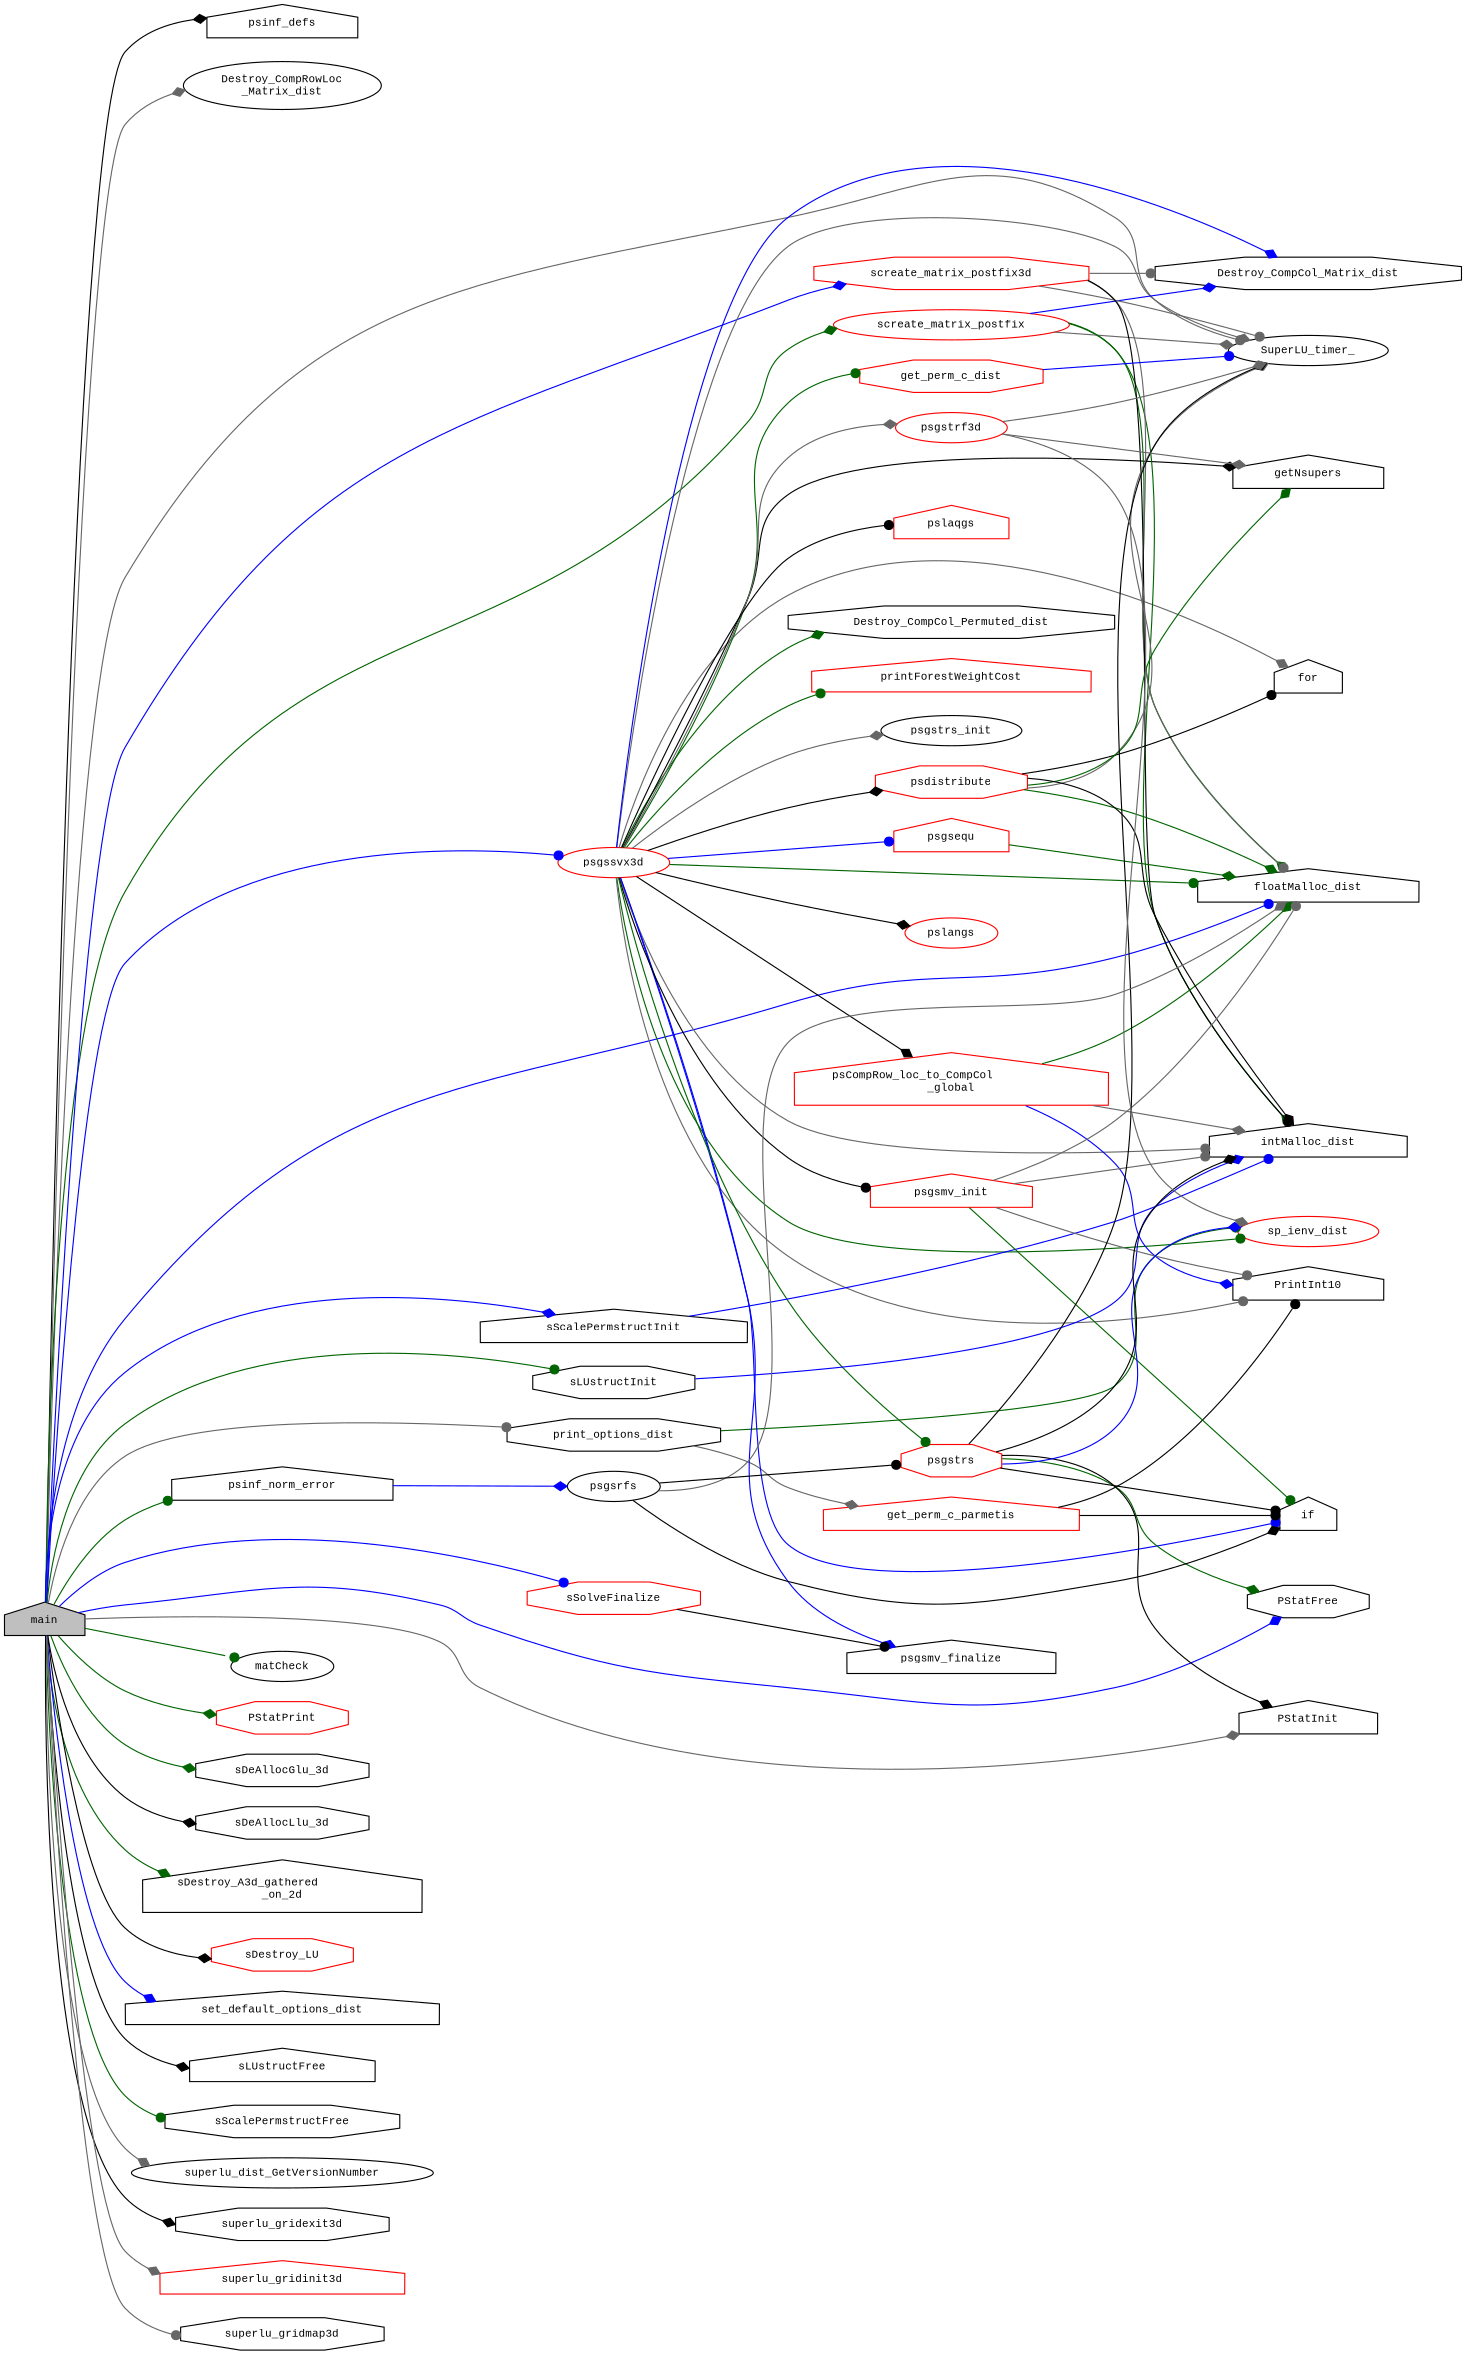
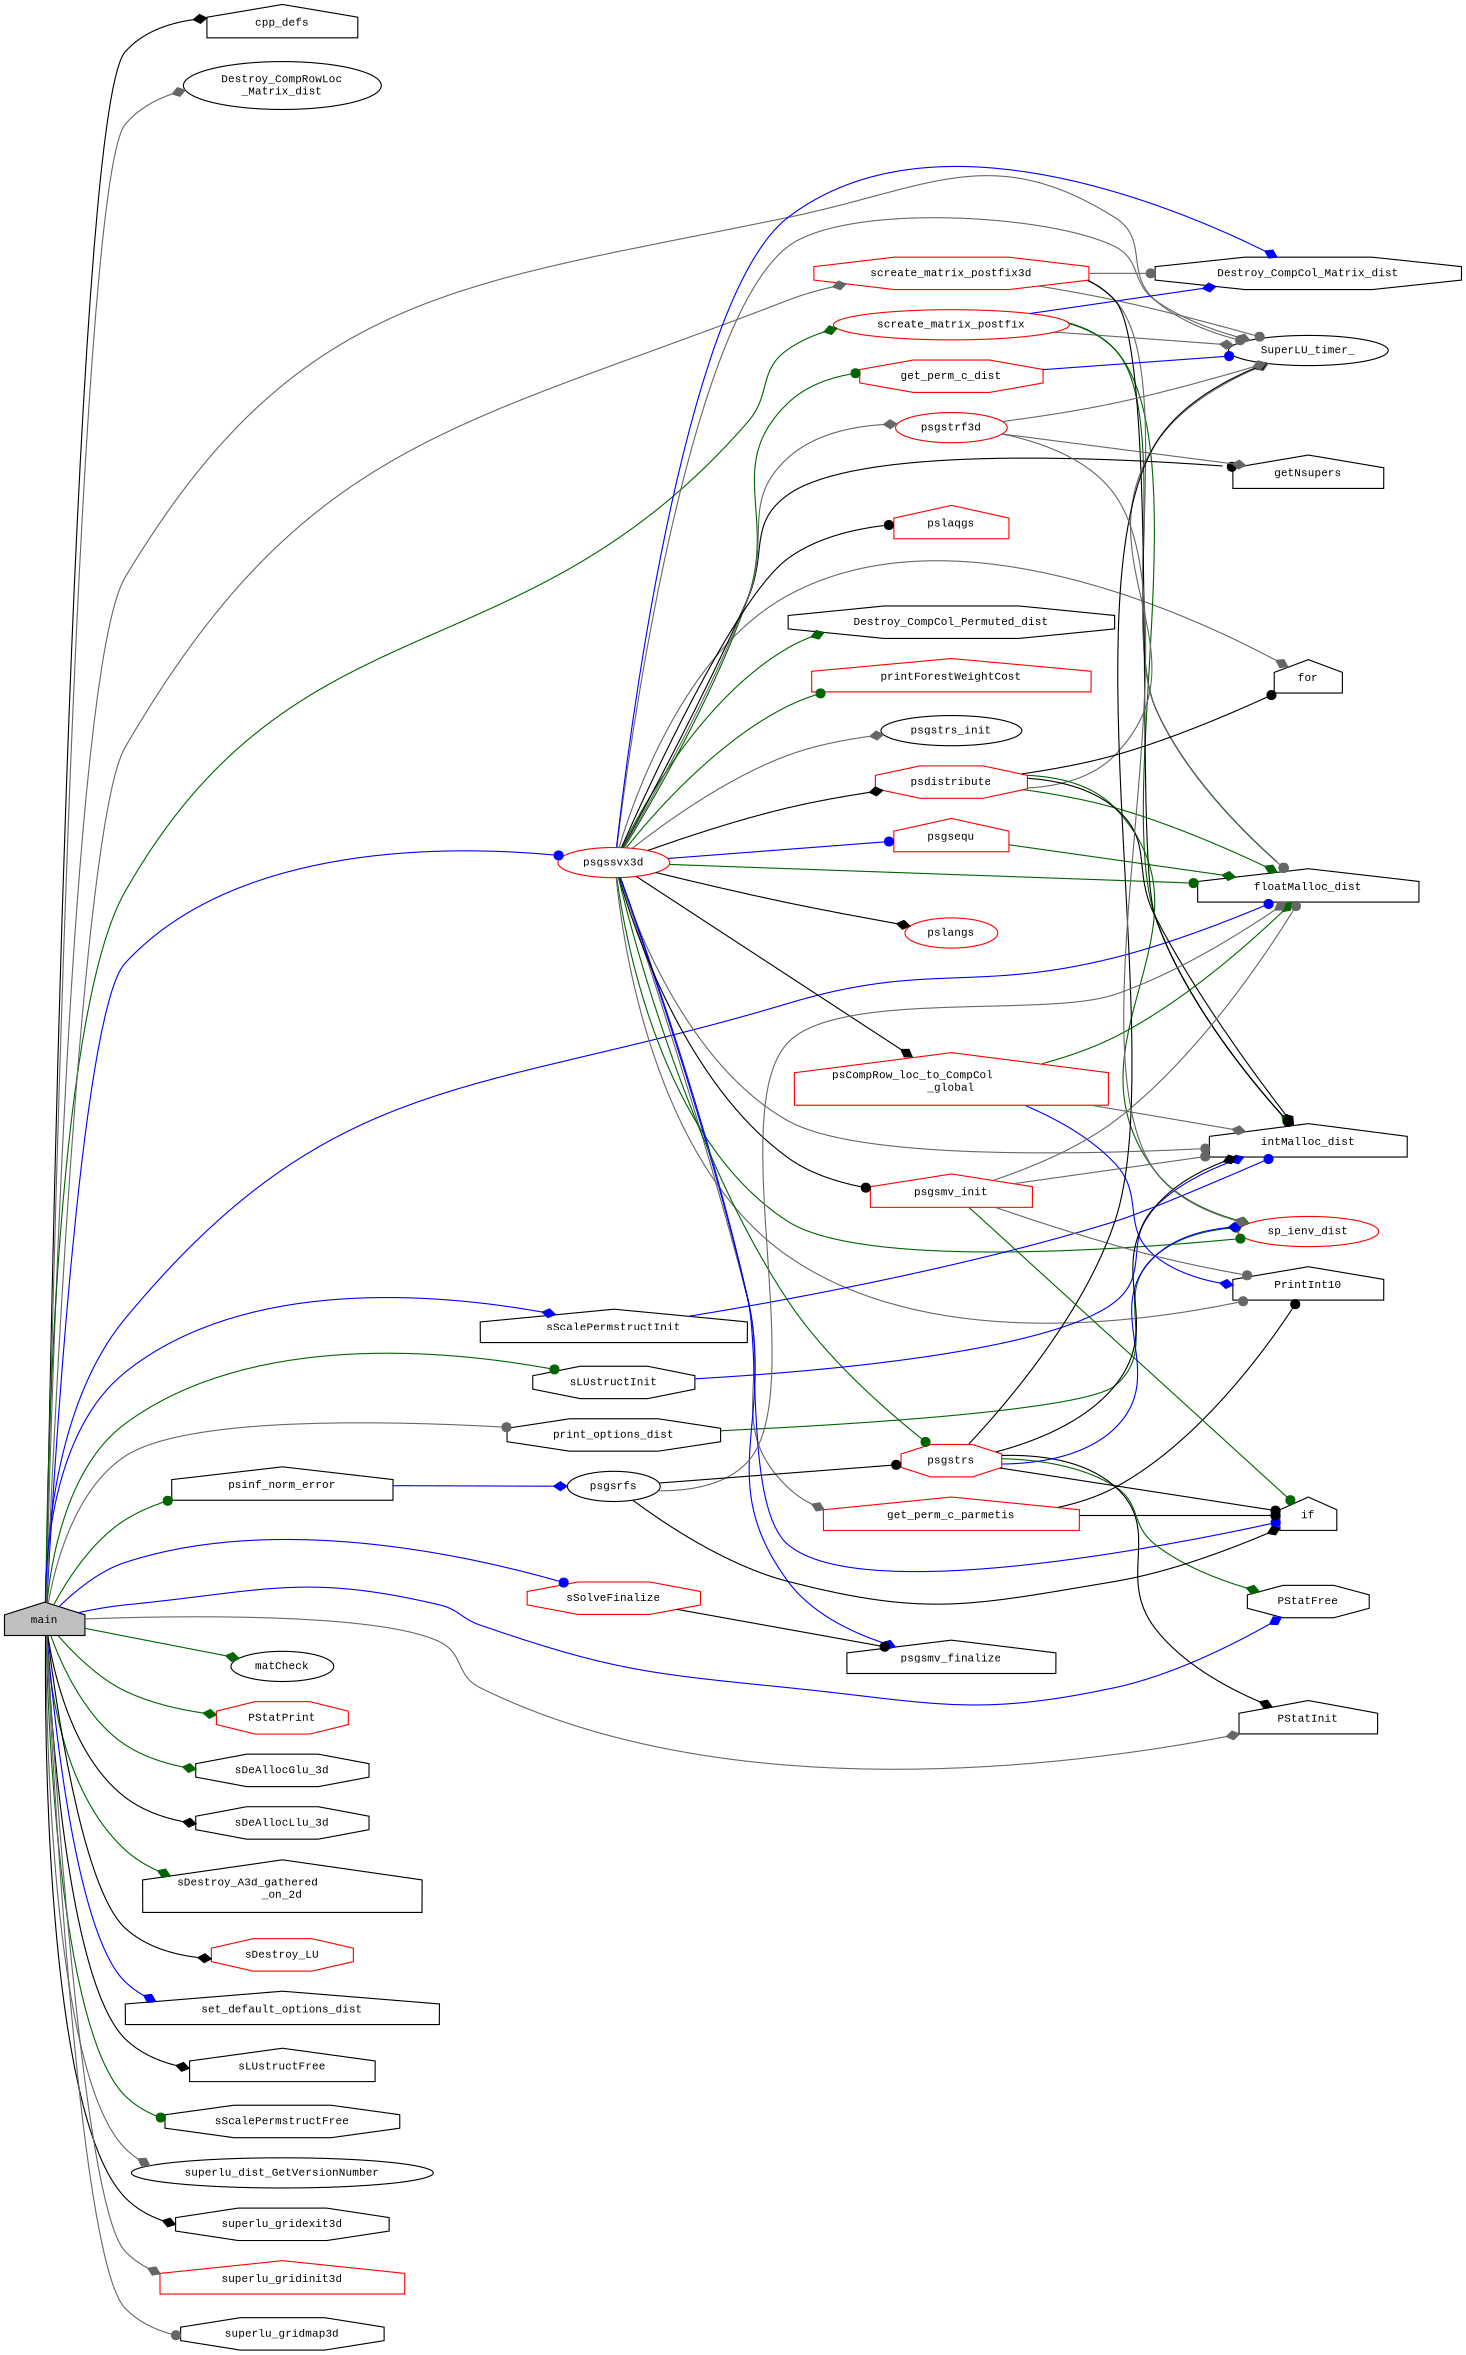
node "psinf_defs": label "psinf_defs" -> "cpp_defs"
edge "psgssvx3d" -> "getNsupers": arrowhead diamond -> dot
edge "screate_matrix_postfix" -> "floatMalloc_dist": arrowhead diamond -> dot
edge "psdistribute" -> "getNsupers": now "psdistribute" -> "sp_ienv_dist"
edge "main" -> "screate_matrix_postfix3d": color blue -> gray40
edge "print_options_dist" -> "get_perm_c_parmetis": now "psgssvx3d" -> "get_perm_c_parmetis"
edge "main" -> "matCheck": arrowhead dot -> diamond
